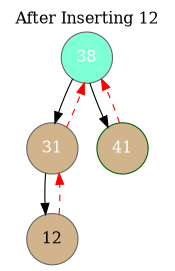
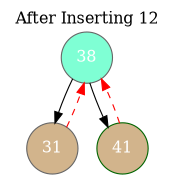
node "12": removed
